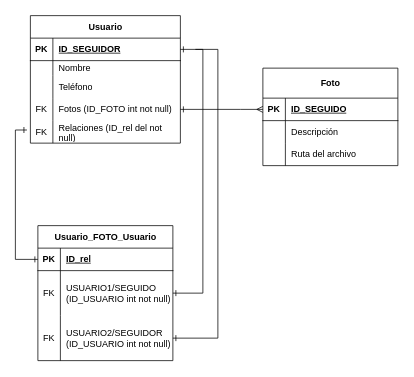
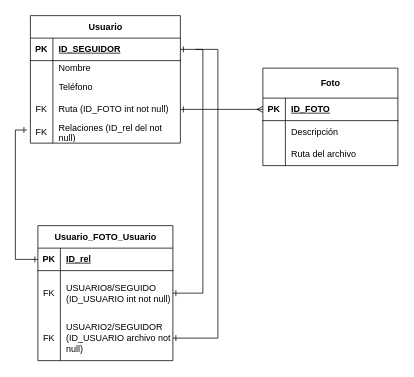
node "Fotos (ID_FOTO int not null)": label "Fotos (ID_FOTO int not null)" -> "Ruta (ID_FOTO int not null)"
node "ID_SEGUIDO": label "ID_SEGUIDO" -> "ID_FOTO"
node "USUARIO1/SEGUIDO (ID_USUARIO int not null)": label "USUARIO1/SEGUIDO (ID_USUARIO int not null)" -> "USUARIO8/SEGUIDO (ID_USUARIO int not null)"
node "USUARIO2/SEGUIDOR (ID_USUARIO int not null)": label "USUARIO2/SEGUIDOR (ID_USUARIO int not null)" -> "USUARIO2/SEGUIDOR (ID_USUARIO archivo not null)"
